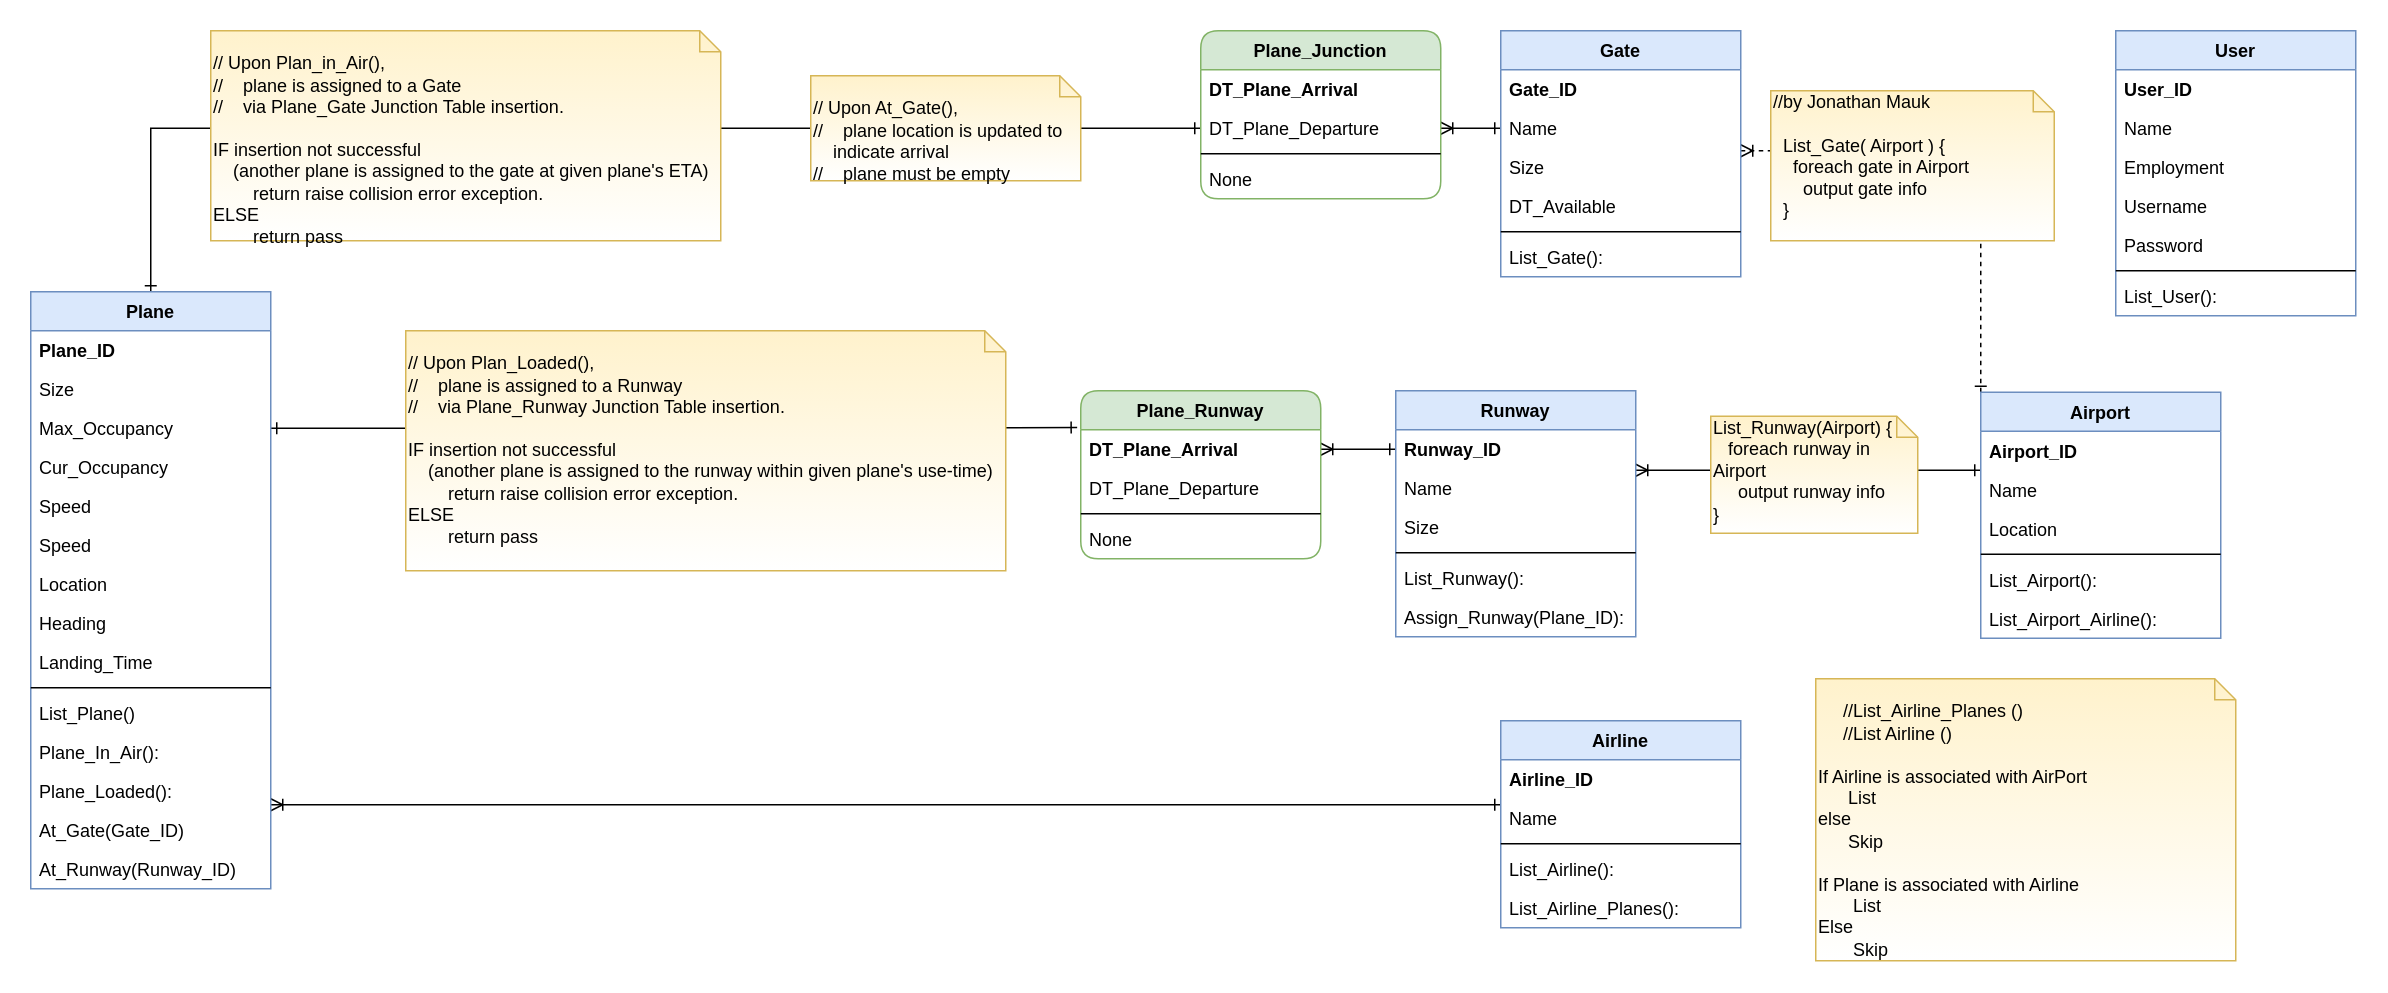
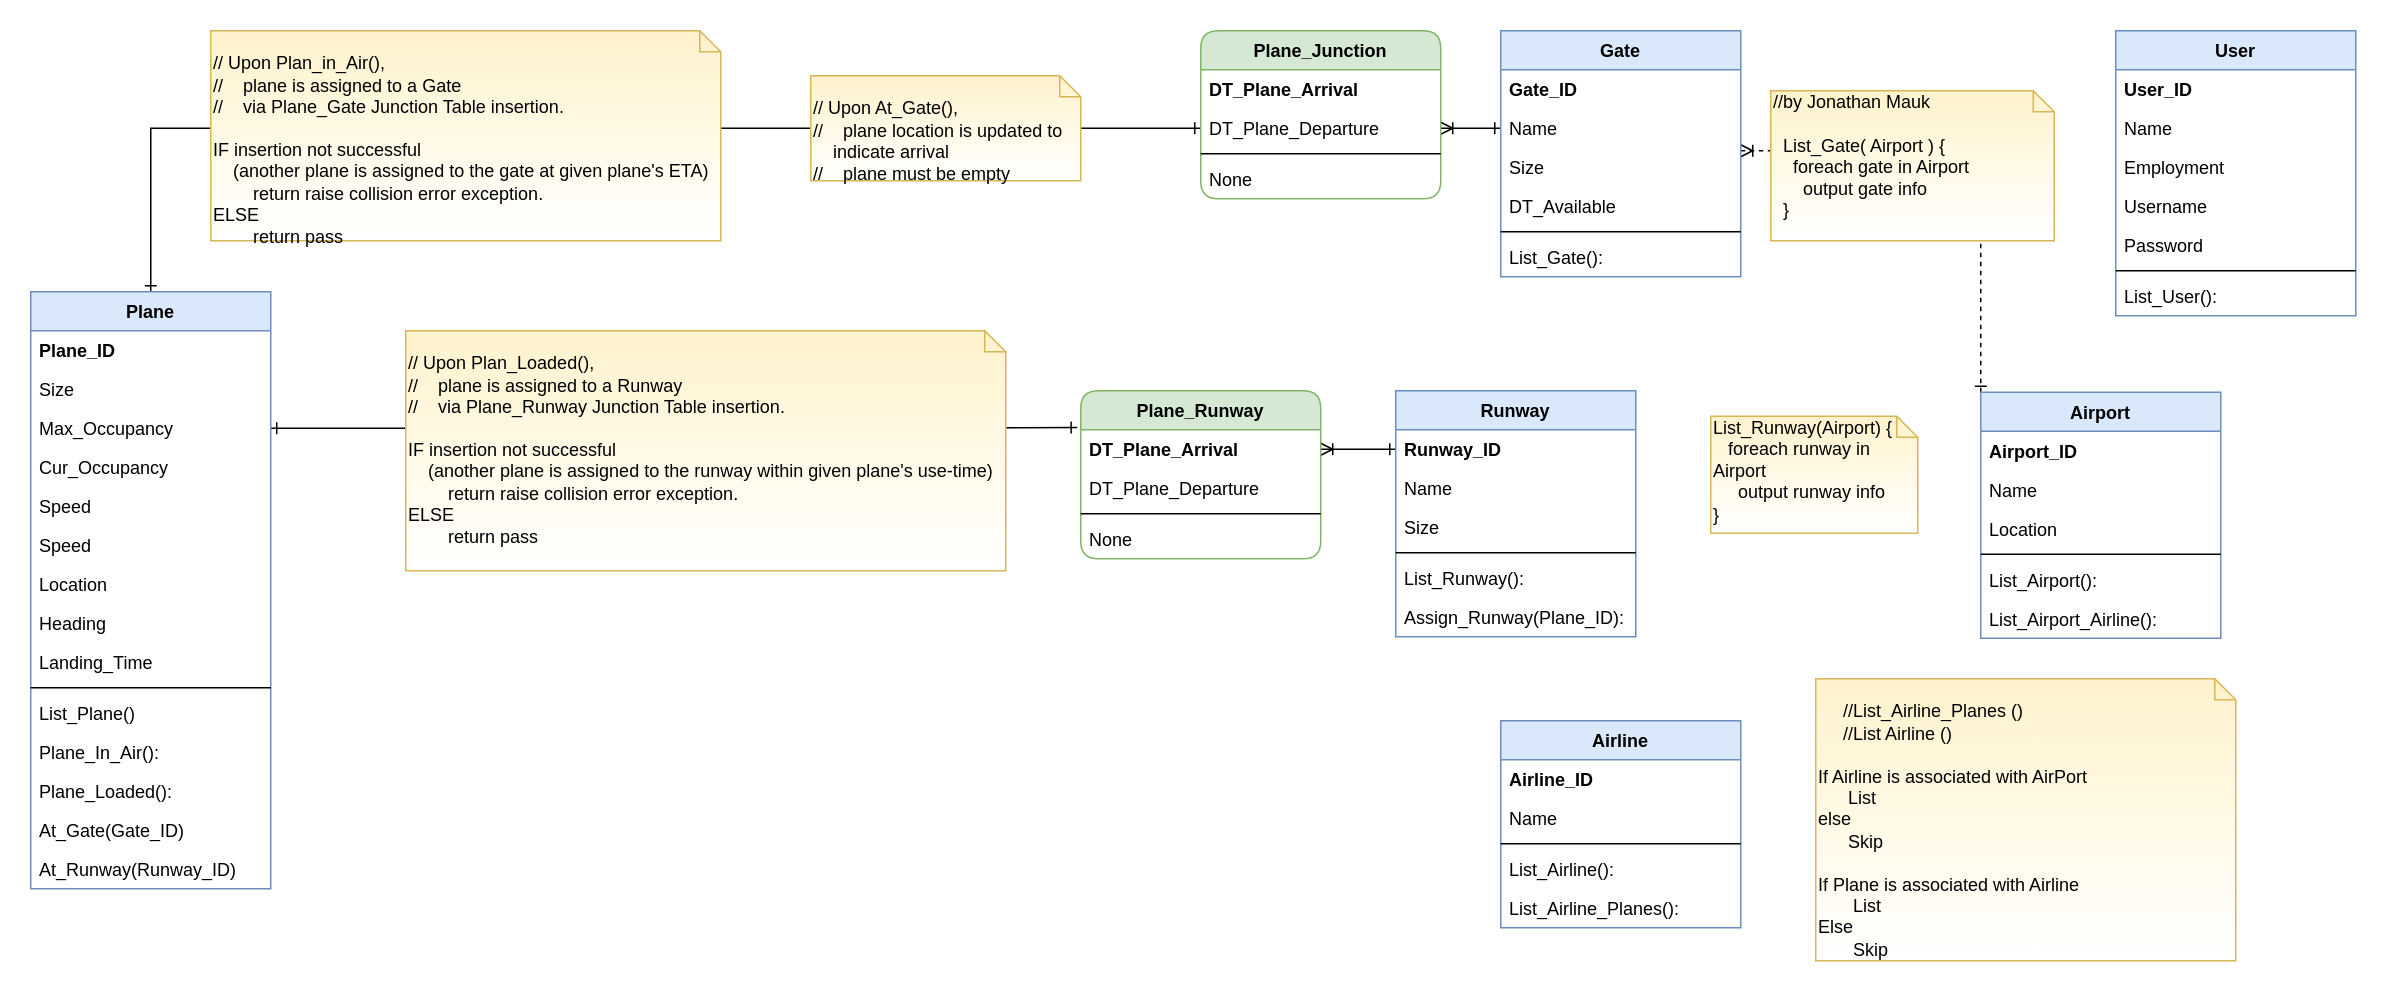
edge "Runway" -- "Airport": removed
edge "Plane" -- "Airline": removed
